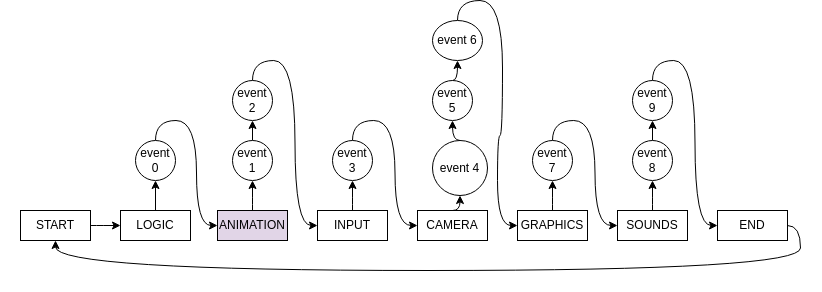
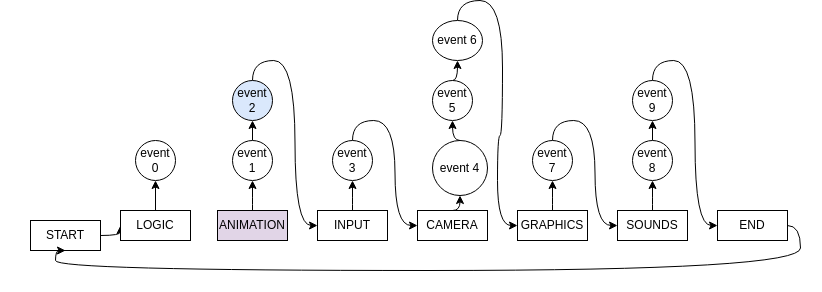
node "event 2": fillcolor #ffffff -> #dae8fc
edge "event 0" -> "ANIMATION": removed
node "START": moved (56, 226) -> (66, 236)
